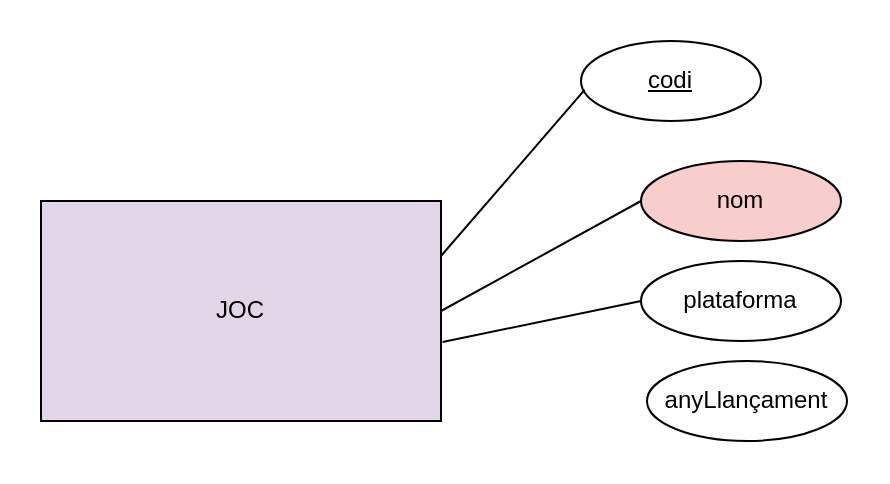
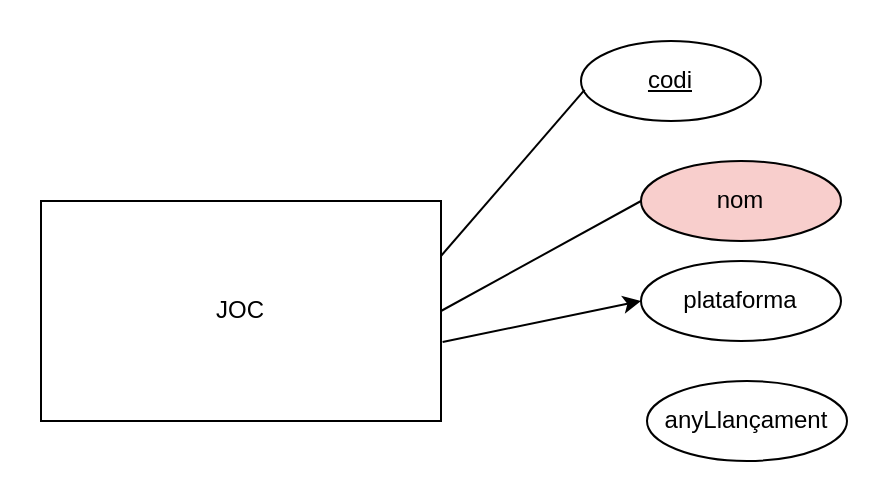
edge "plataforma" -- "JOC": arrowhead none -> classic
node "JOC": fillcolor #e1d5e7 -> #ffffff
node "anyLlançament": moved (747, 401) -> (747, 421)
